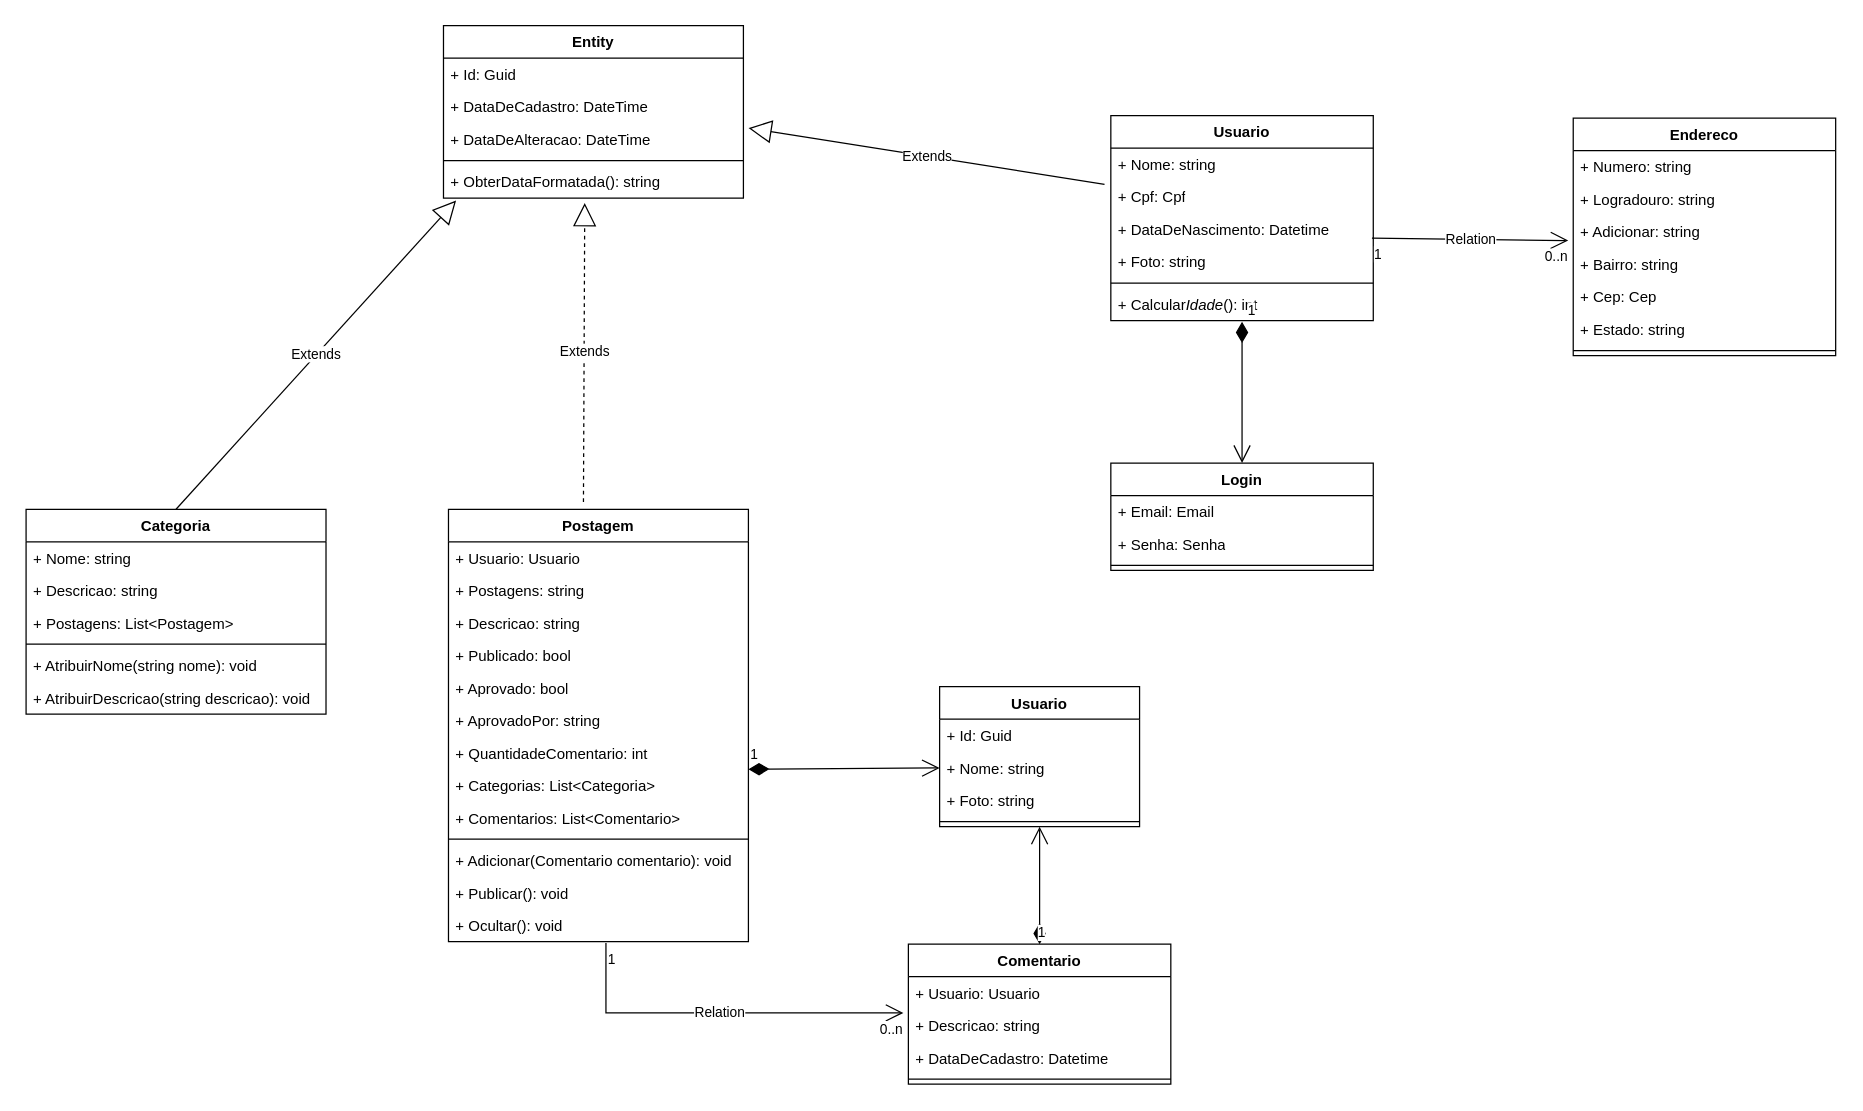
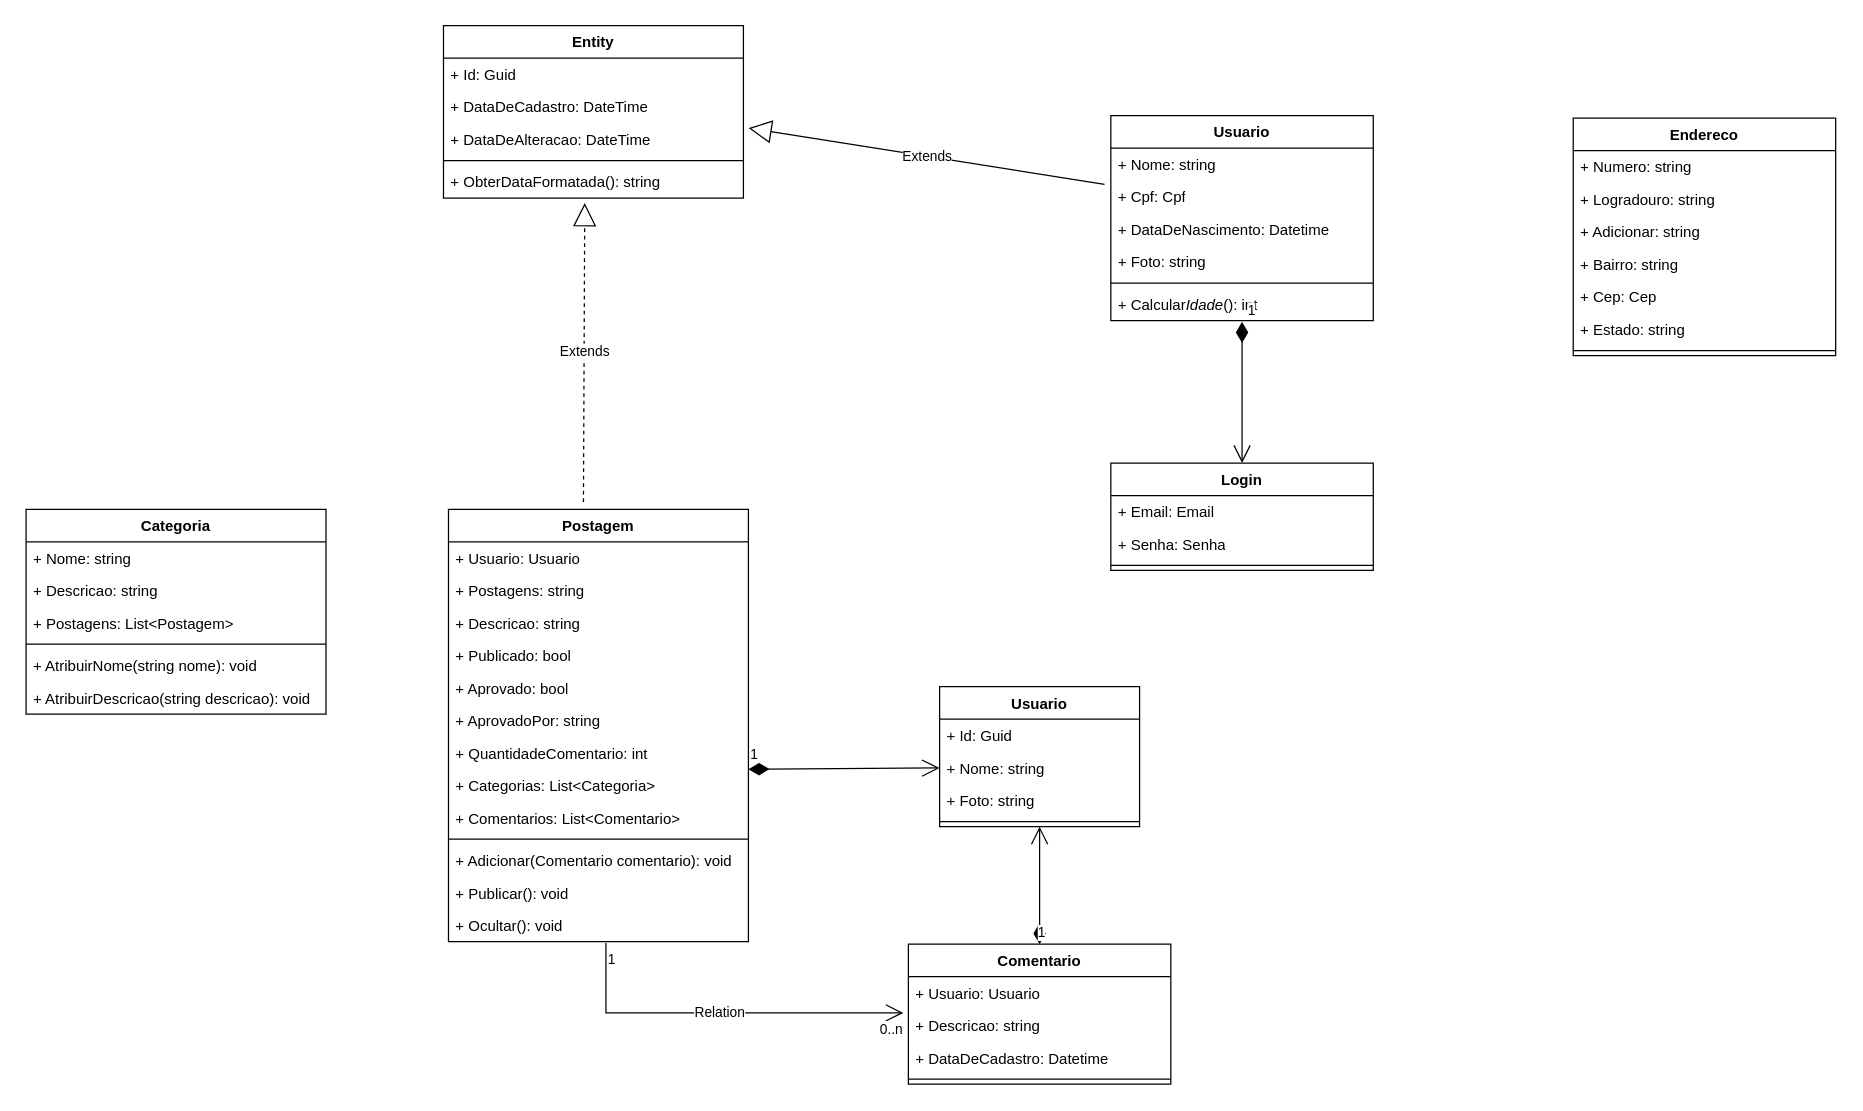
edge "+ DataDeNascimento: Datetime" -> "+ Adicionar: string": removed, labels "1", "Relation", "0..n"
edge "Categoria" -> "+ ObterDataFormatada(): string": removed, label "Extends"
